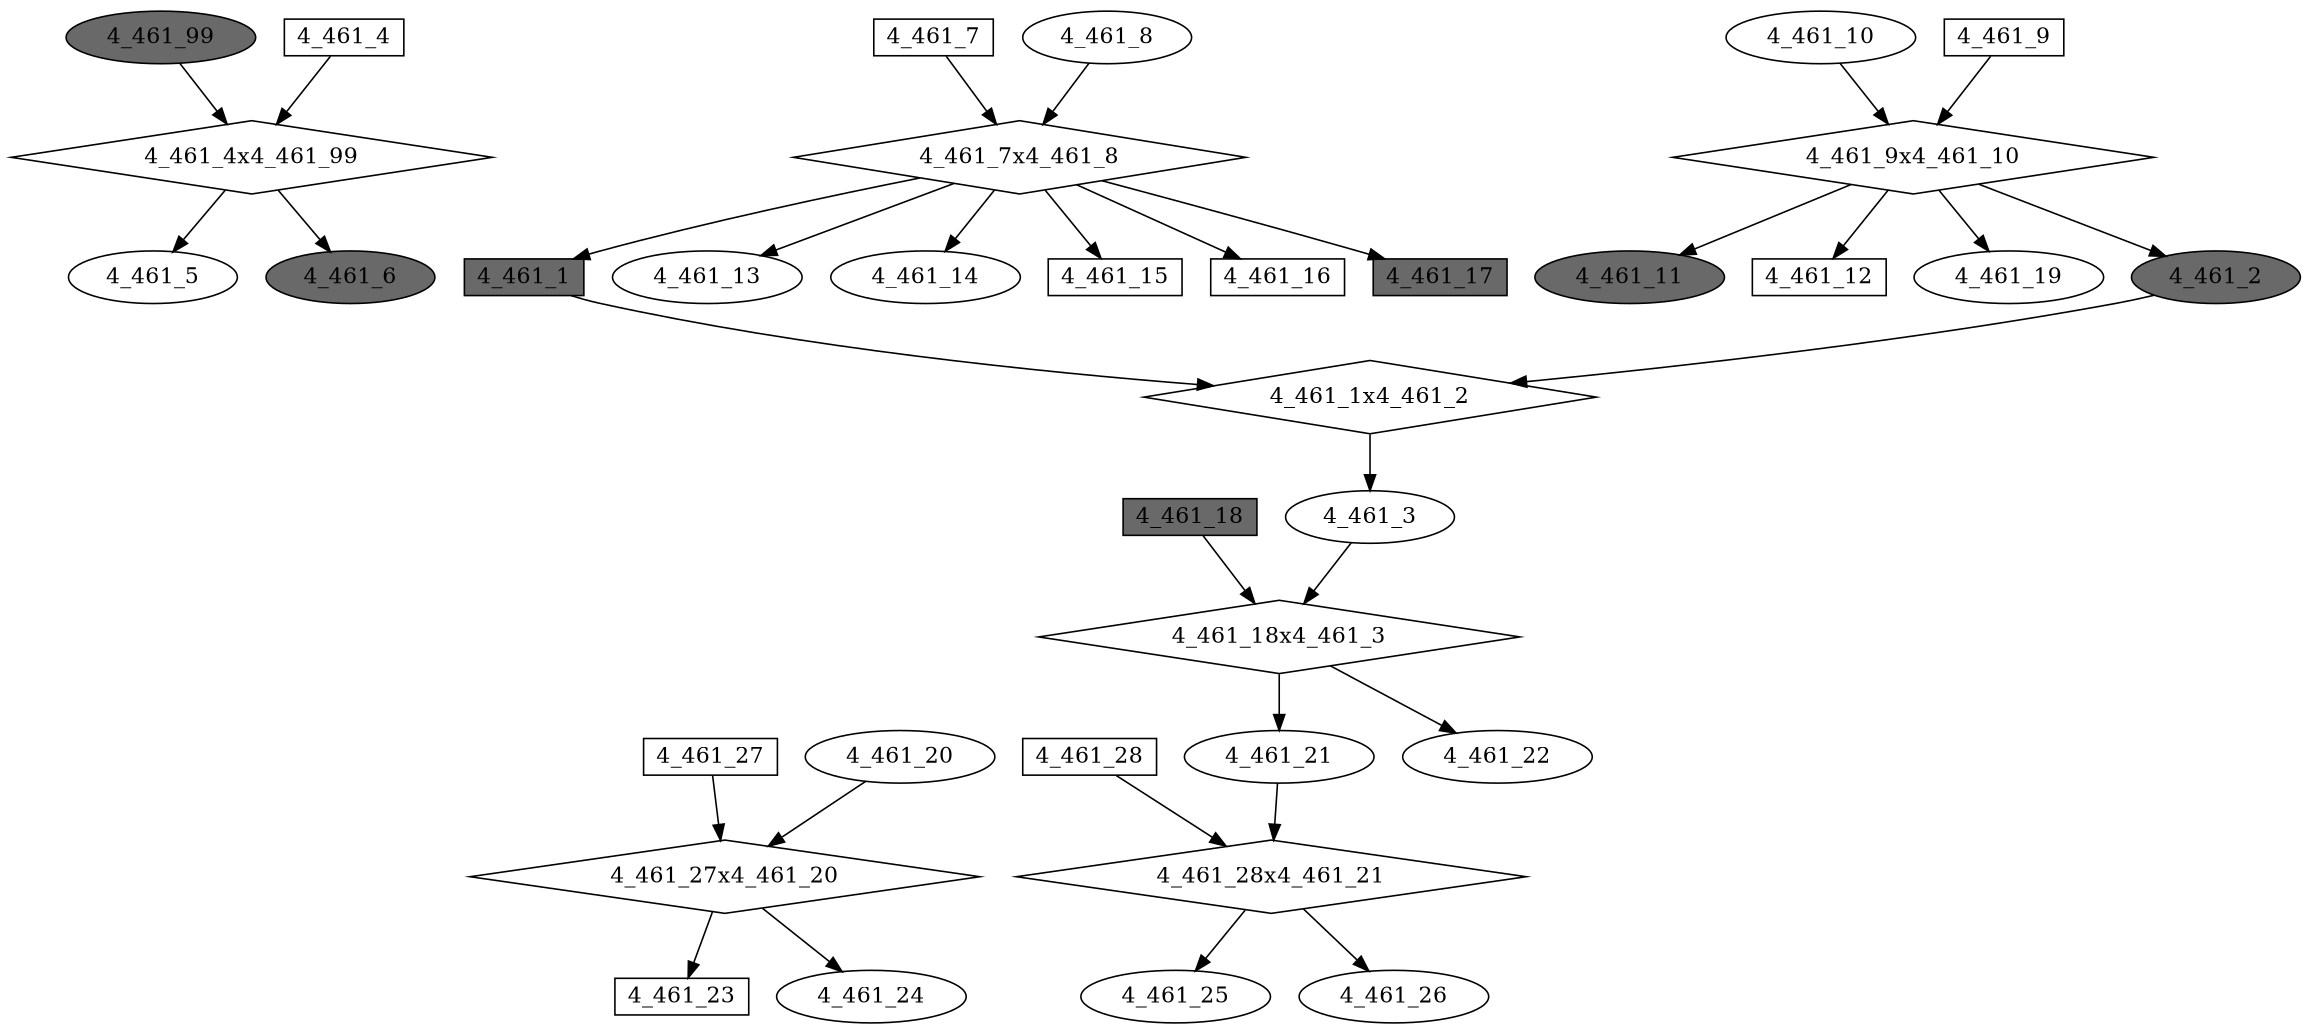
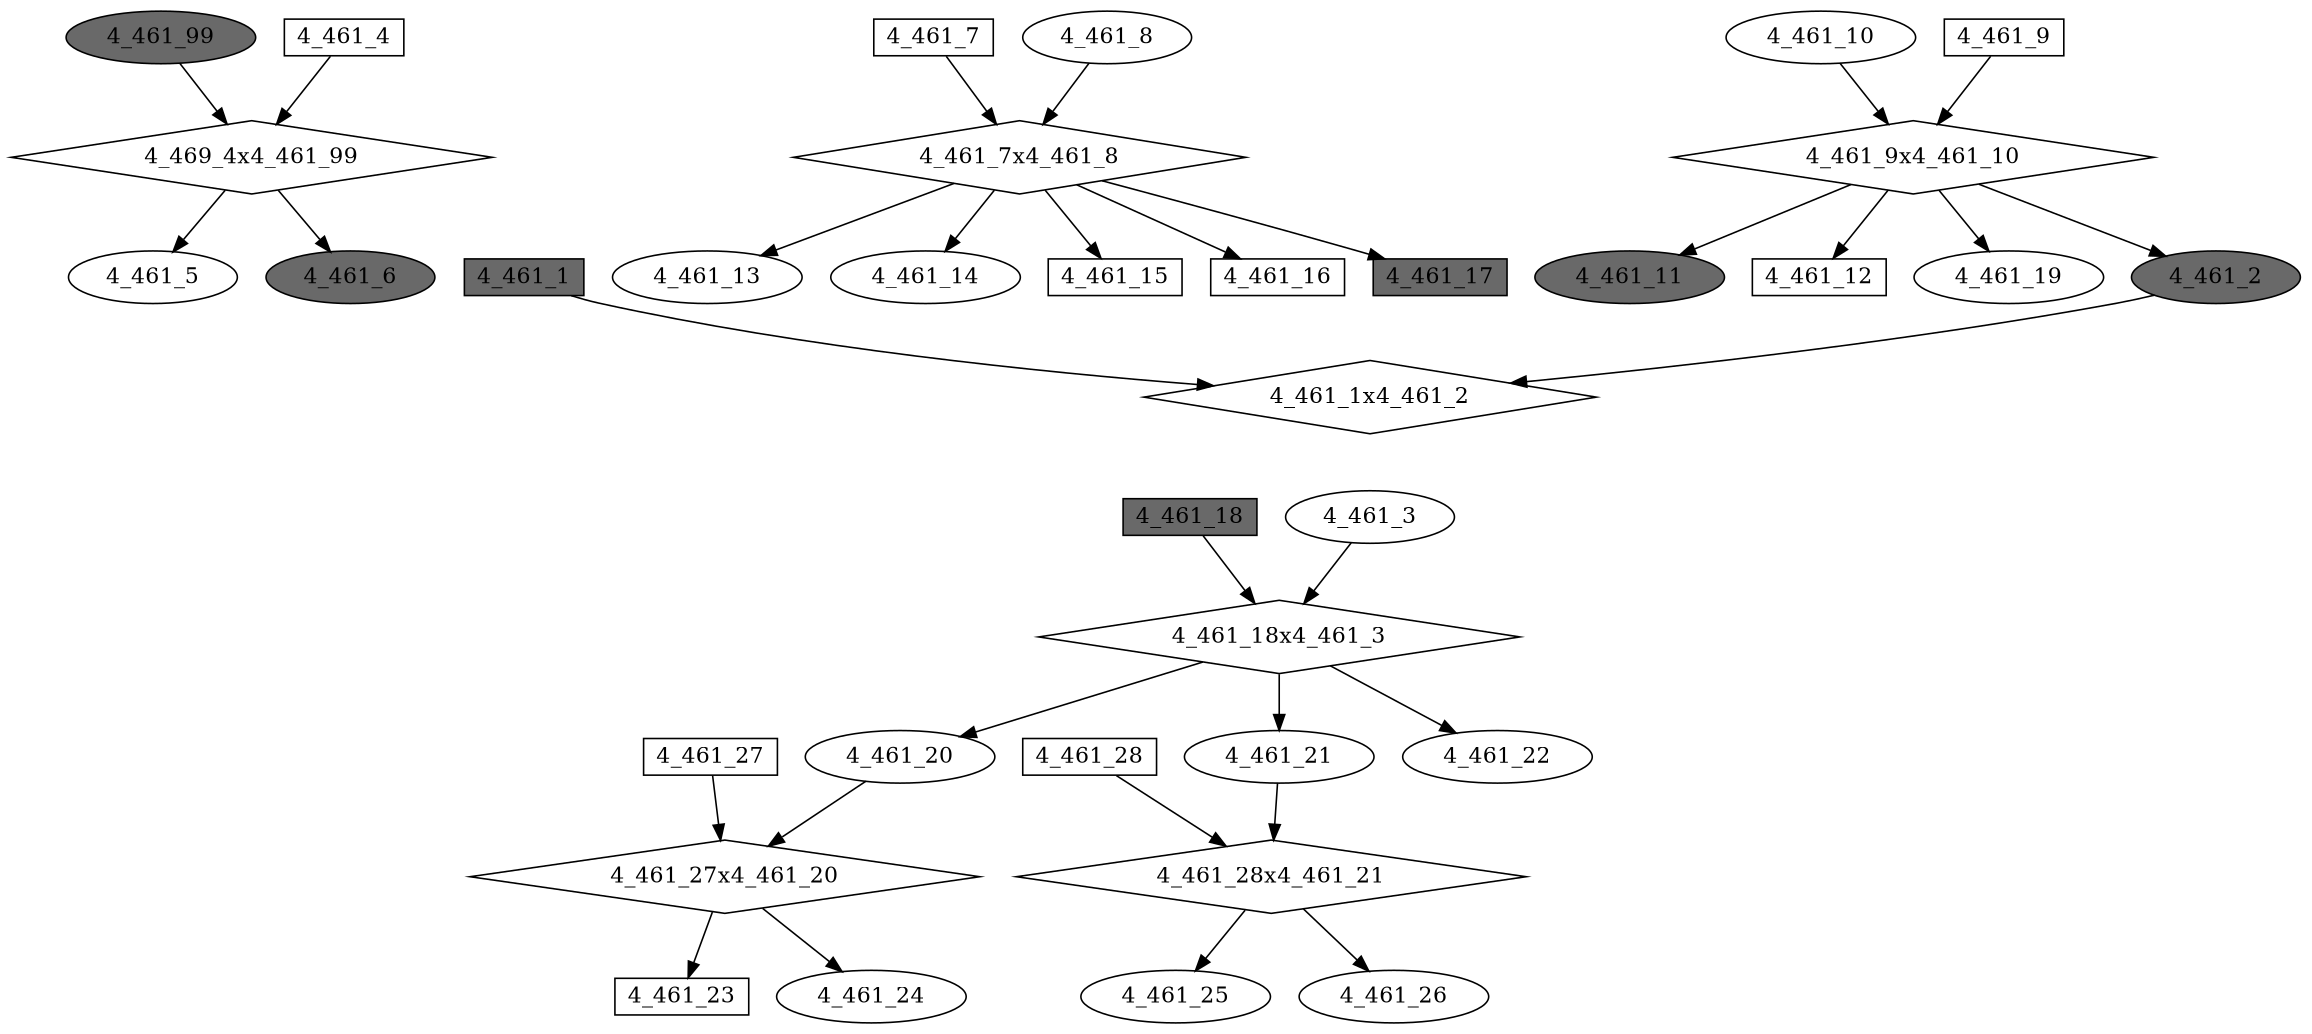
node "4_461_4x4_461_99": label "4_461_4x4_461_99" -> "4_469_4x4_461_99"
edge "4_461_7x4_461_8" -> "4_461_1": removed
edge "4_461_1x4_461_2" -> "4_461_3": removed
edge "4_461_18x4_461_3" -> "4_461_20": added
